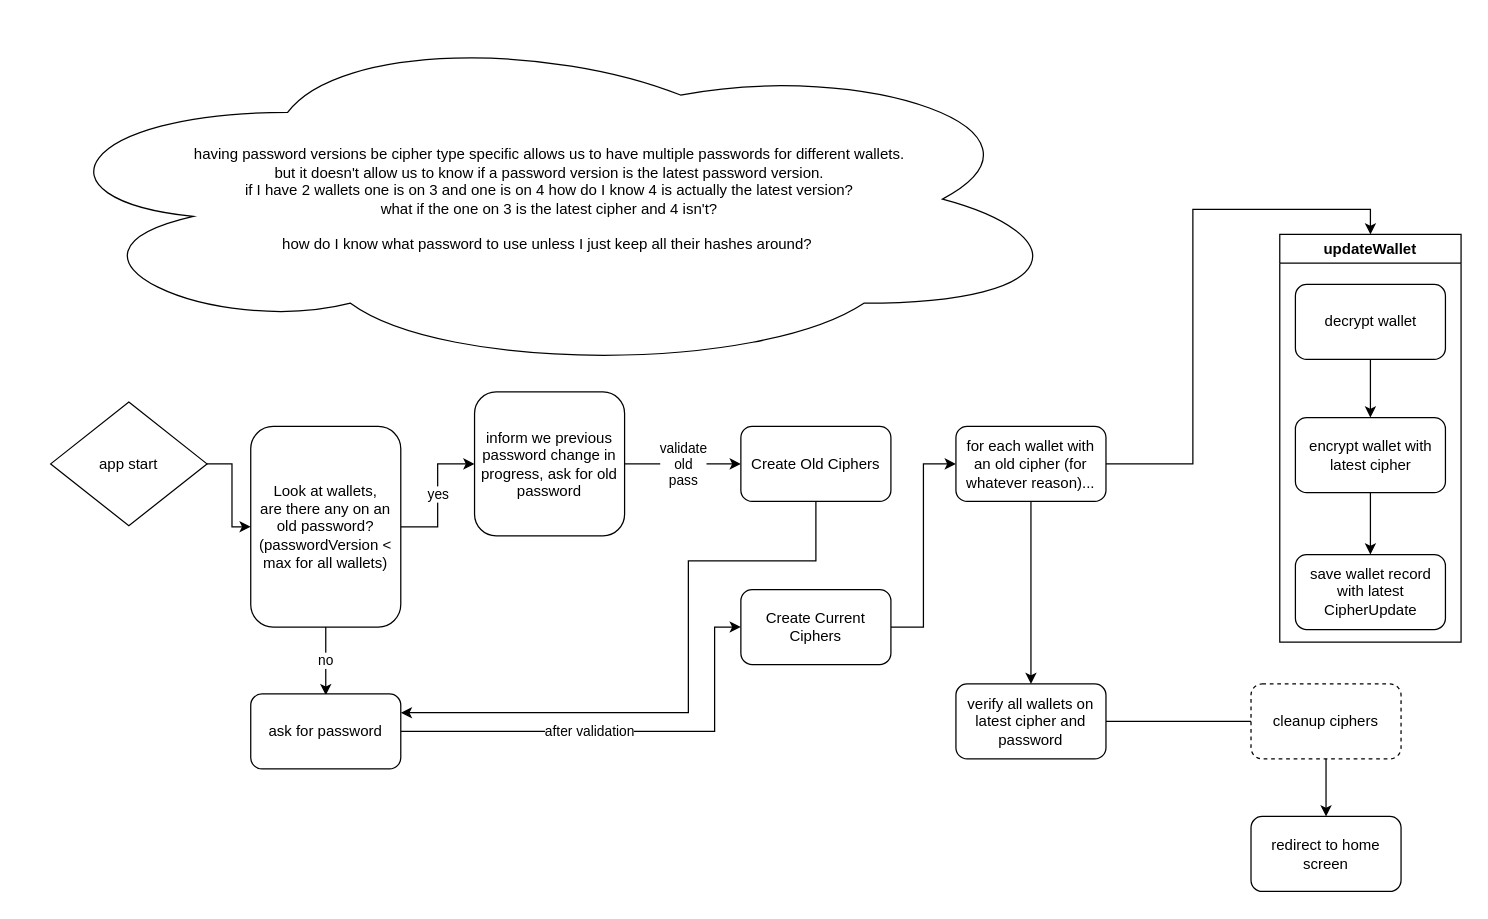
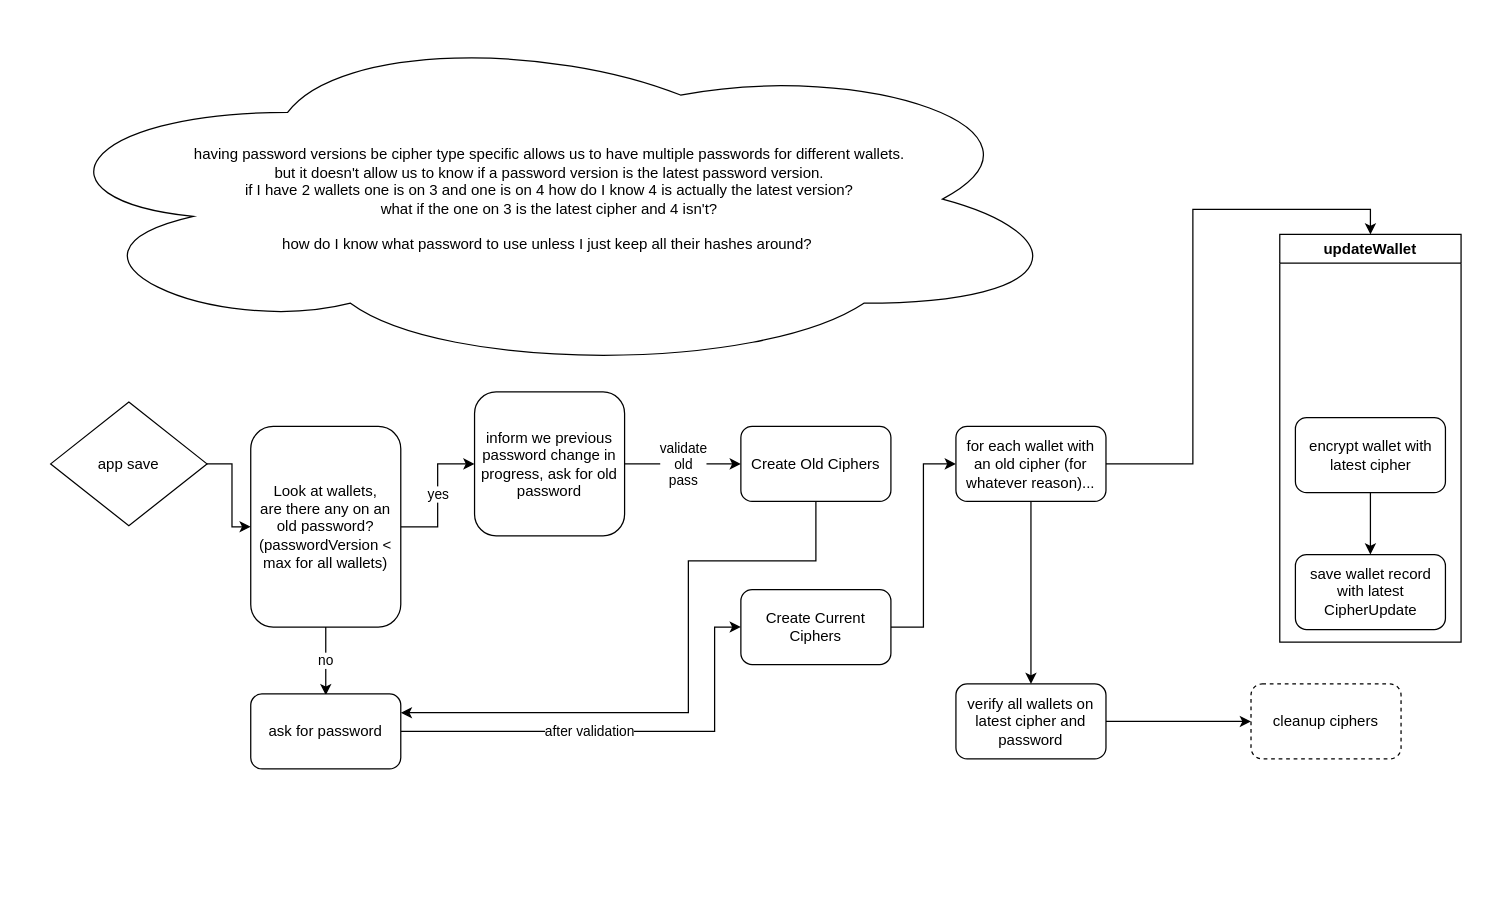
node "decrypt wallet": removed
edge "decrypt wallet" -> "encrypt wallet with latest cipher": removed
node "app start": label "app start" -> "app save"
edge "verify all wallets on latest cipher and password" -- "cleanup ciphers": arrowhead none -> classic
edge "cleanup ciphers" -> "redirect to home screen": removed
node "redirect to home screen": removed
